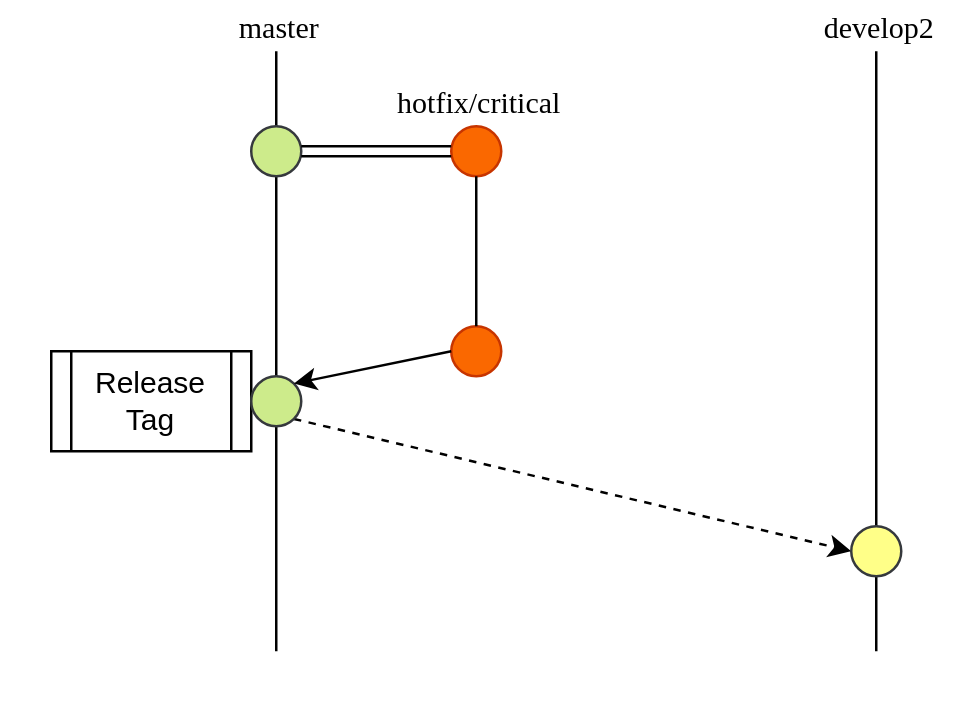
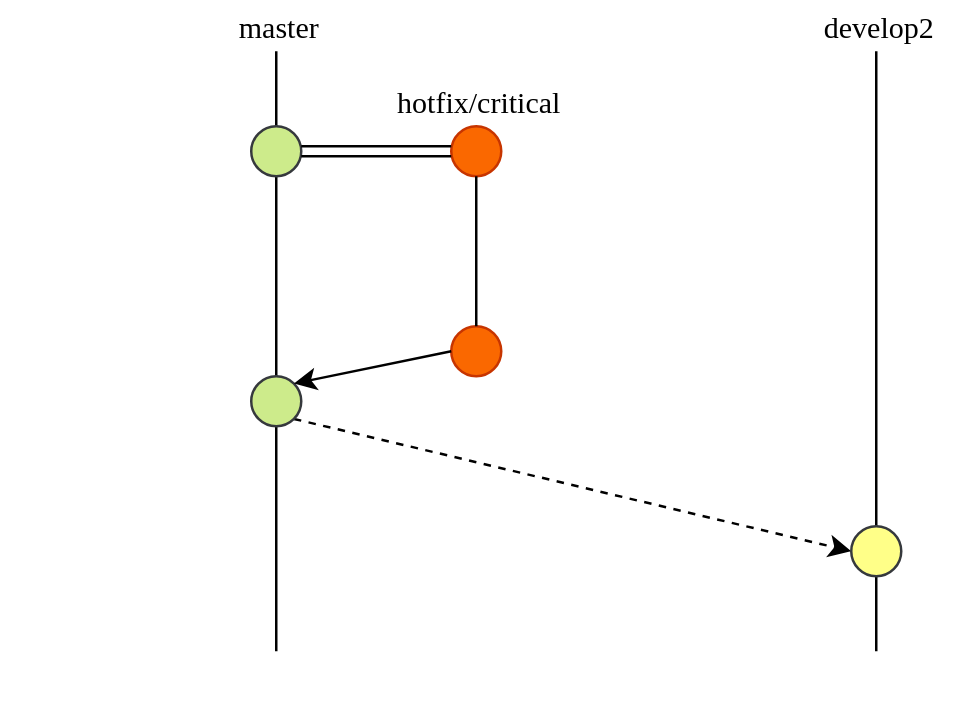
node "Release Tag": removed
